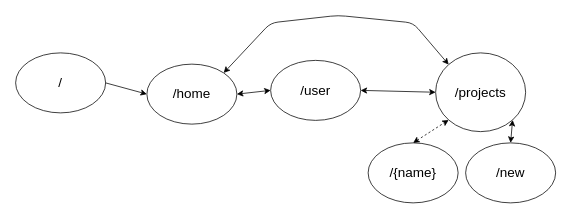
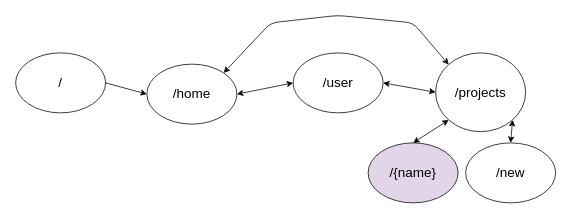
node "/user": moved (315, 90) -> (338, 83)
edge "/projects" -- "/{name}": style dashed -> solid
node "/{name}": fillcolor #ffffff -> #e1d5e7
